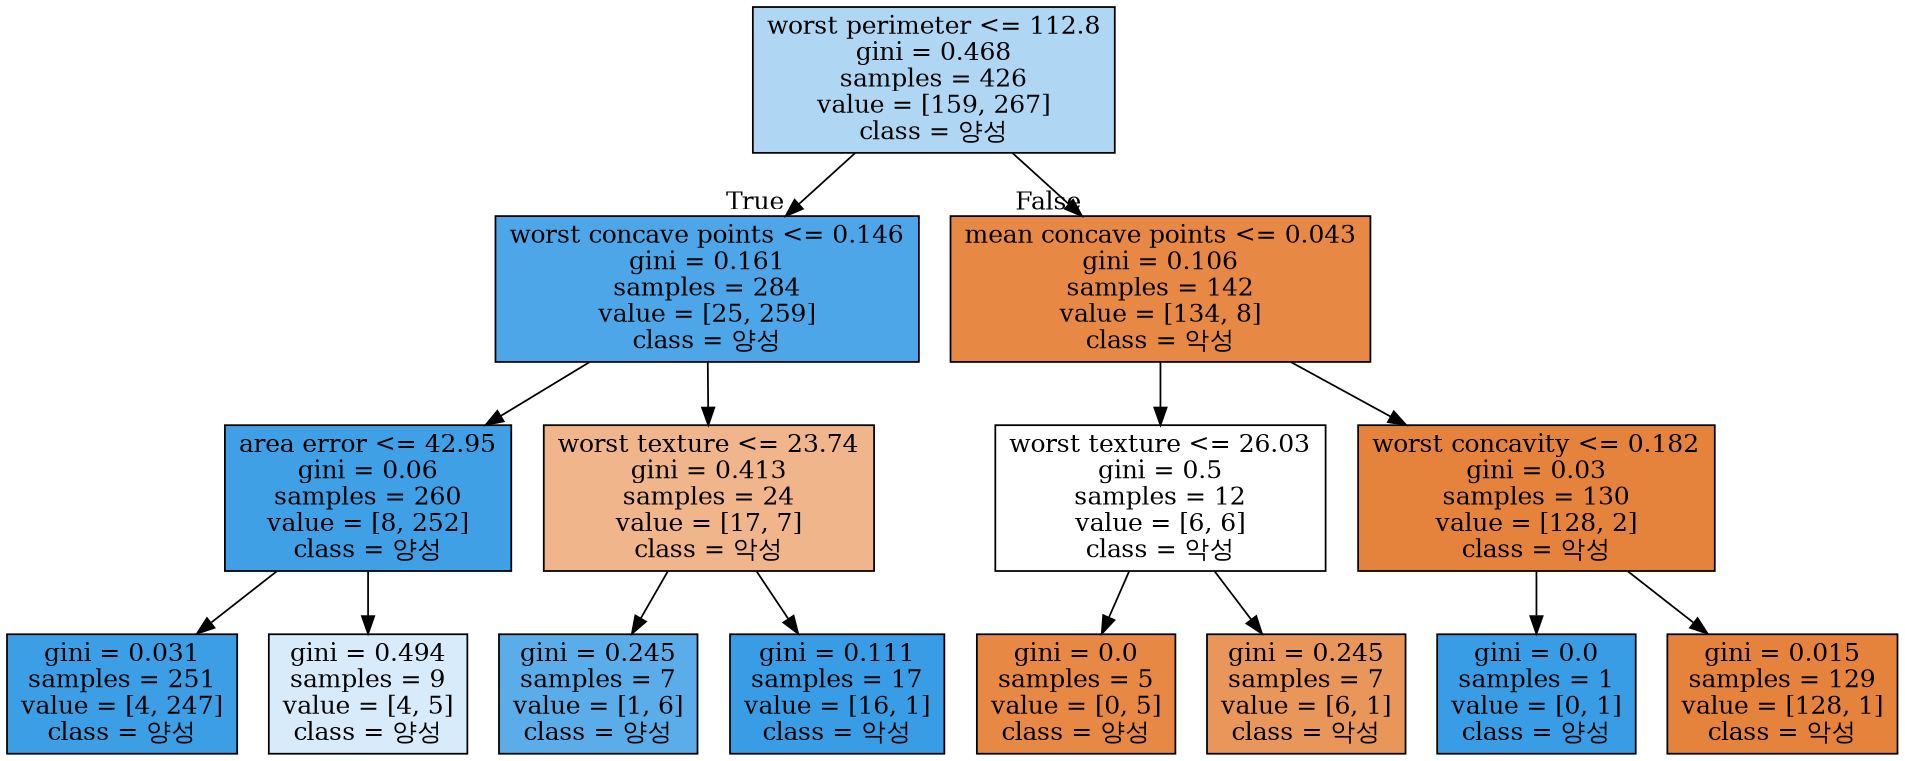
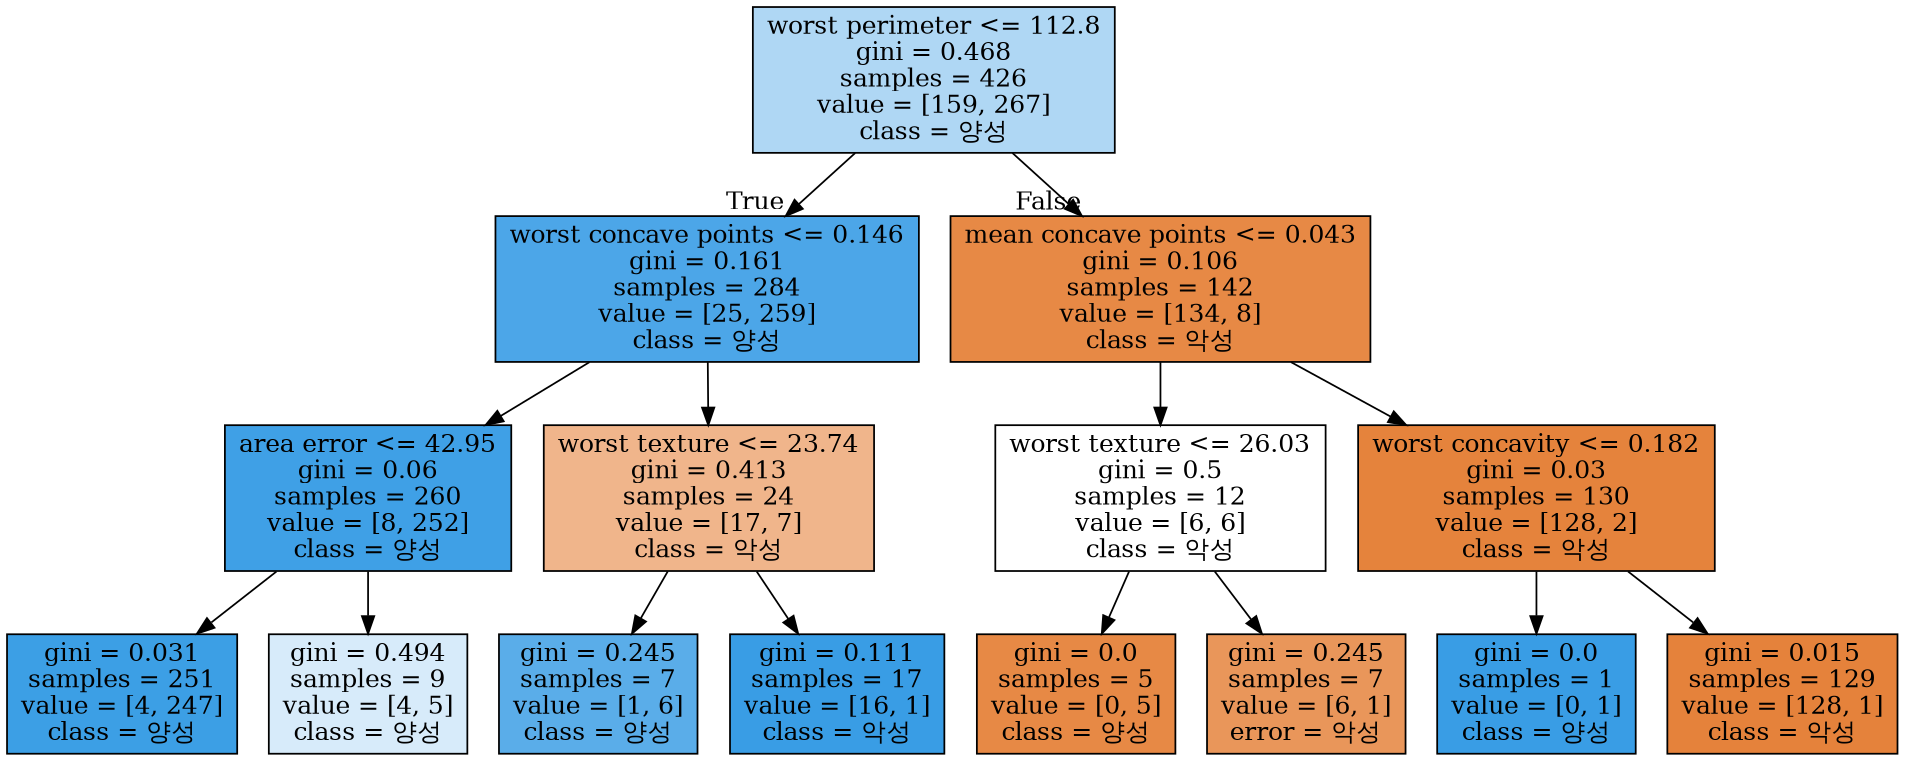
node "gini = 0.245 samples = 7 value = [6, 1] class = 악성": label "gini = 0.245 samples = 7 value = [6, 1] class = 악성" -> "gini = 0.245 samples = 7 value = [6, 1] error = 악성"
